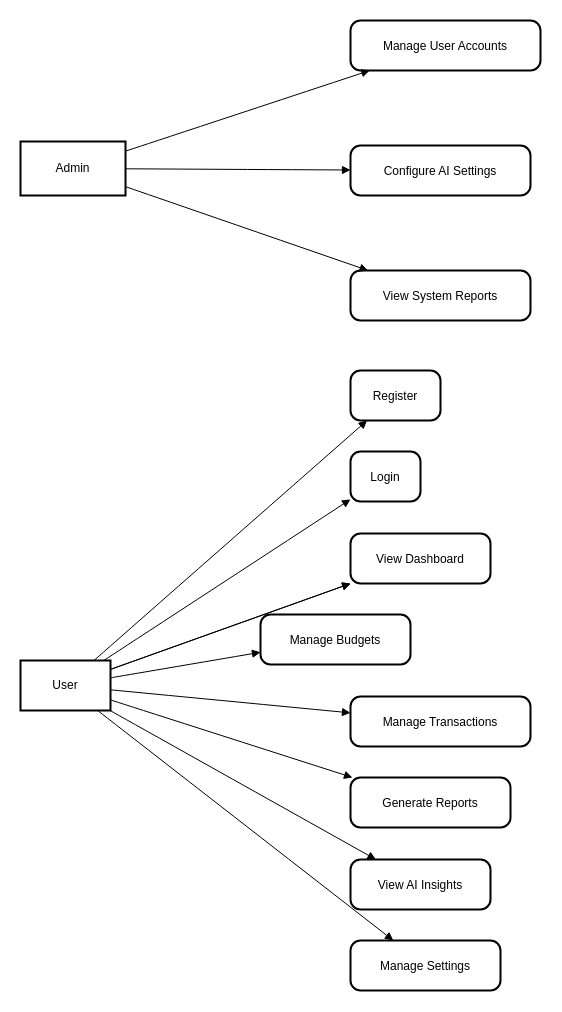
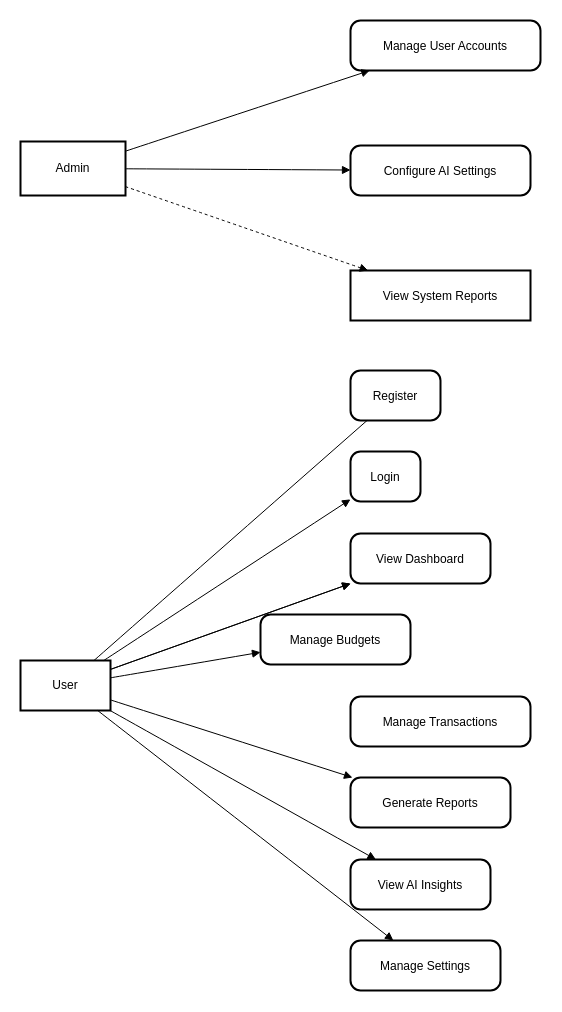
edge "Admin" -> "View System Reports": style solid -> dashed
node "View System Reports": shape rounded rectangle -> rectangle
edge "User" -> "Register": arrowhead block -> none
edge "User" -> "Manage Transactions": removed
